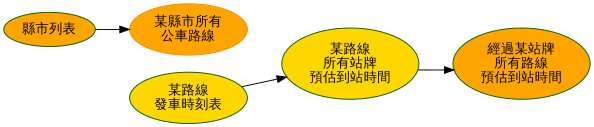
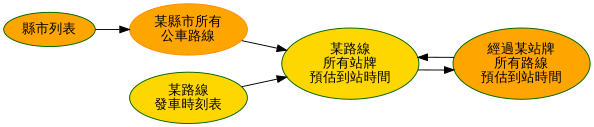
edge "某縣市所有 公車路線" -> "某路線 所有站牌 預估到站時間": added
edge "經過某站牌 所有路線 預估到站時間" -> "某路線 所有站牌 預估到站時間": added
